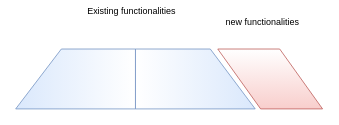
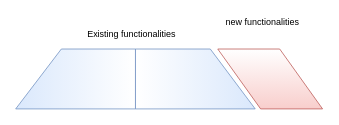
node "Existing functionalities": moved (132, 12) -> (132, 34)
